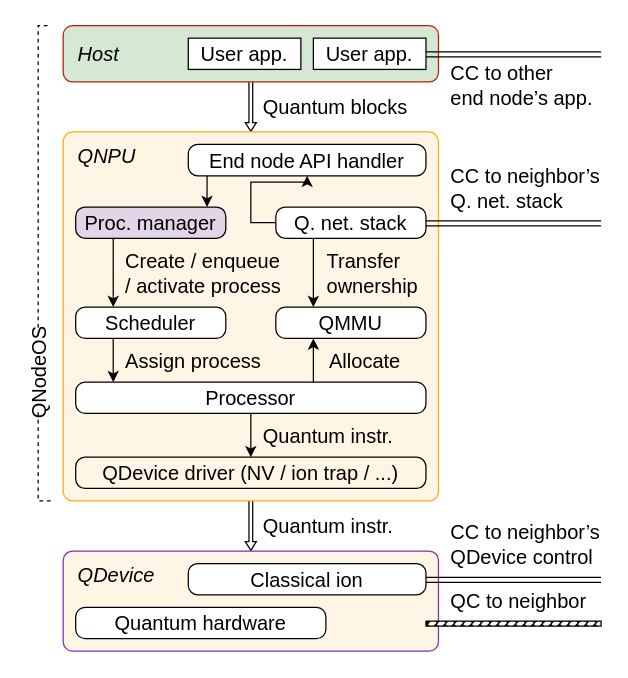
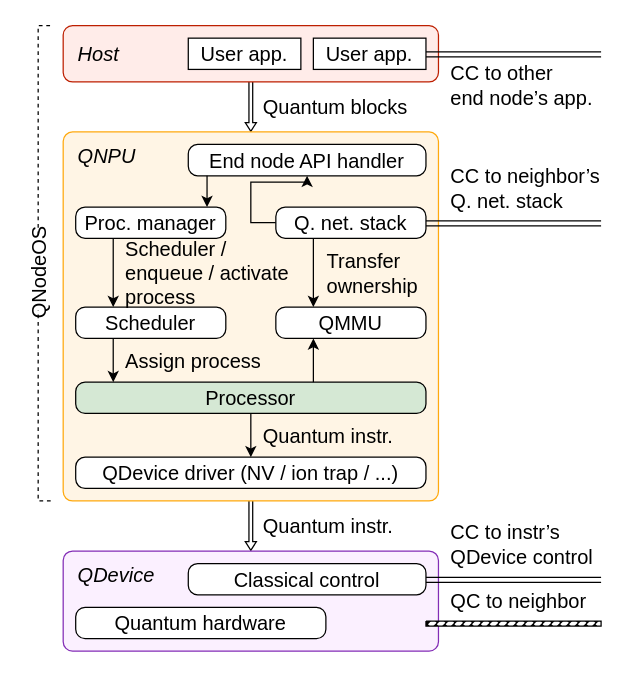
node "Host": fillcolor #d5e8d4 -> #ffece9
node "Proc. manager": fillcolor #e1d5e7 -> #ffffff
node "Create / enqueue / activate process": label "Create / enqueue / activate process" -> "Scheduler / enqueue / activate process"
node "Allocate": removed
node "QNodeOS": moved (38, 373) -> (38, 273)
node "Processor": fillcolor #ffffff -> #d5e8d4
node "QDevice driver (NV / ion trap / ...)": fillcolor #fff5e5 -> #ffffff
node "CC to neighbor’sQDevice control": label "CC to neighbor’sQDevice control" -> "CC to instr’sQDevice control"
node "Classical ion": label "Classical ion" -> "Classical control"
node "QDevice": fillcolor #fff5e5 -> #fbf0ff
